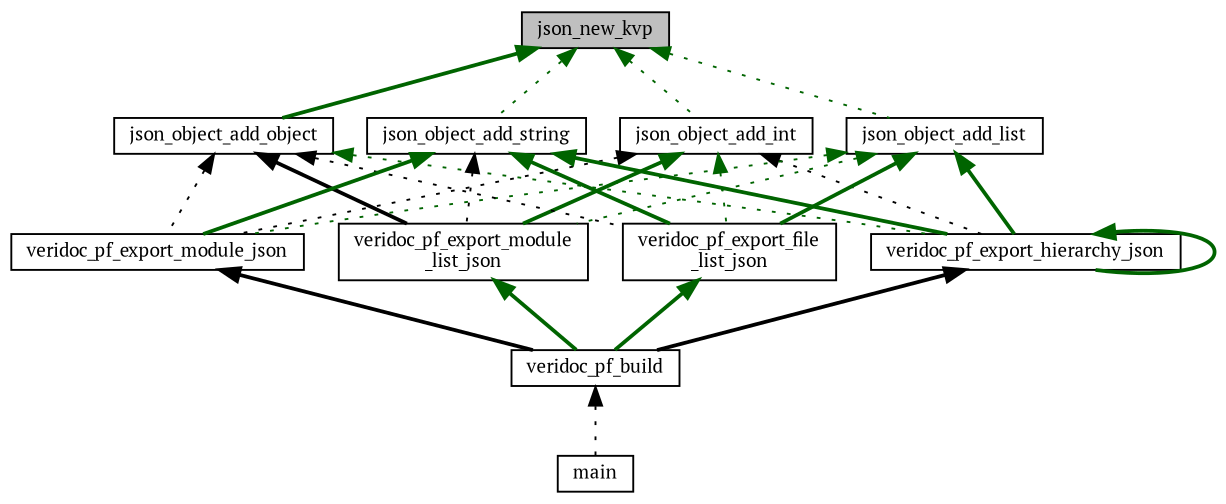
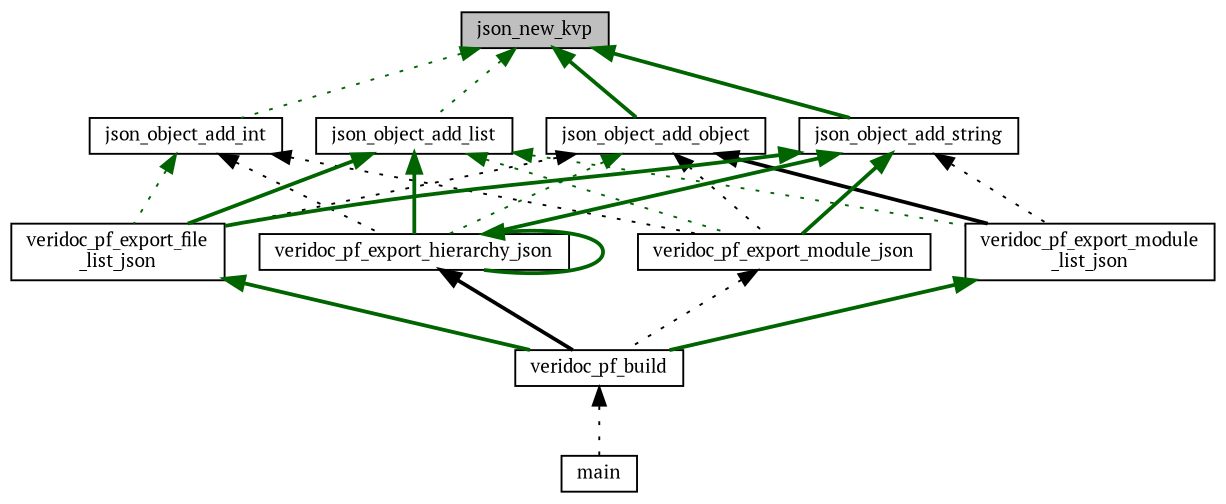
edge "json_object_add_string" -> "json_new_kvp": style dotted -> bold
edge "veridoc_pf_export_module _list_json" -> "json_object_add_int": removed
edge "veridoc_pf_build" -> "veridoc_pf_export_module_json": style bold -> dotted
